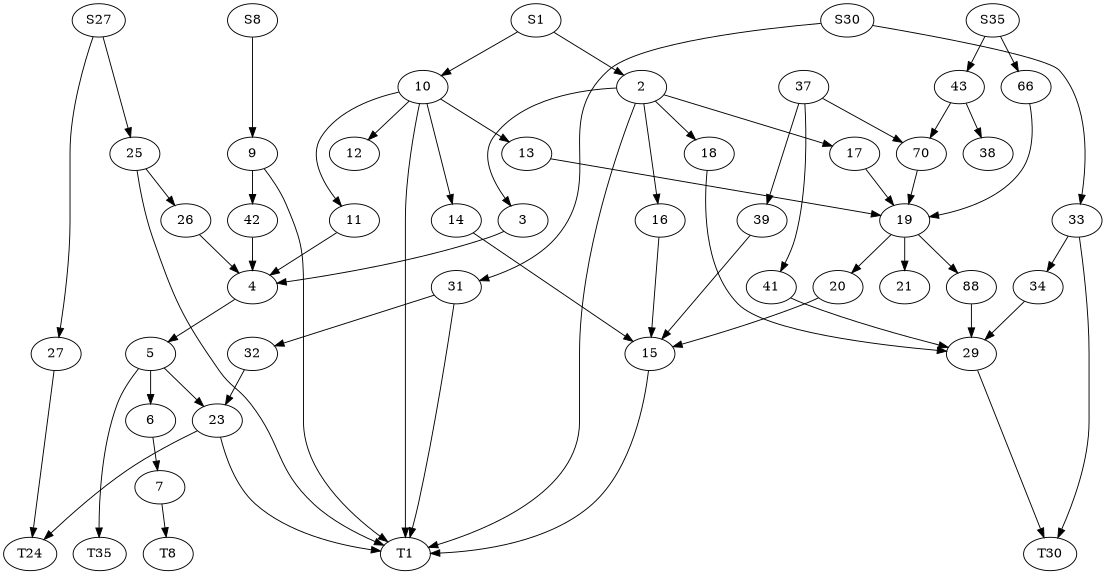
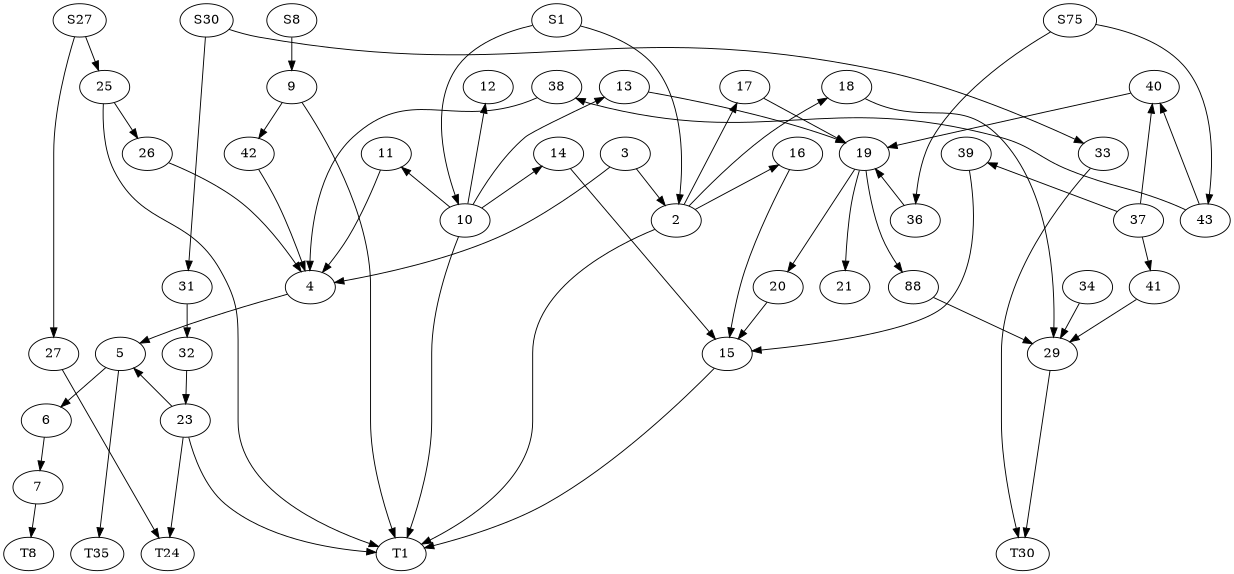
node "S35": label "S35" -> "S75"
node "66": label "66" -> "36"
edge "2" -> "3": reversed
edge "38" -> "4": added
node "70": label "70" -> "40"
edge "33" -> "34": removed
edge "5" -> "23": reversed
edge "31" -> "T1": removed
